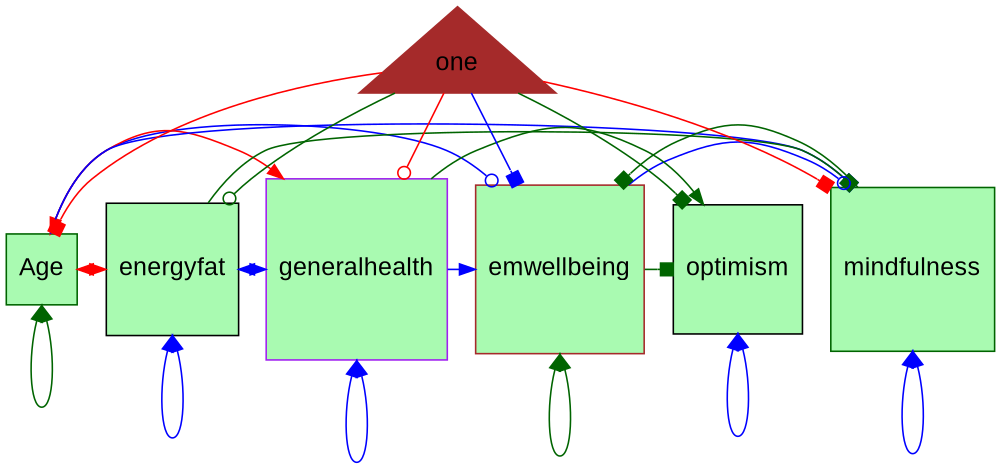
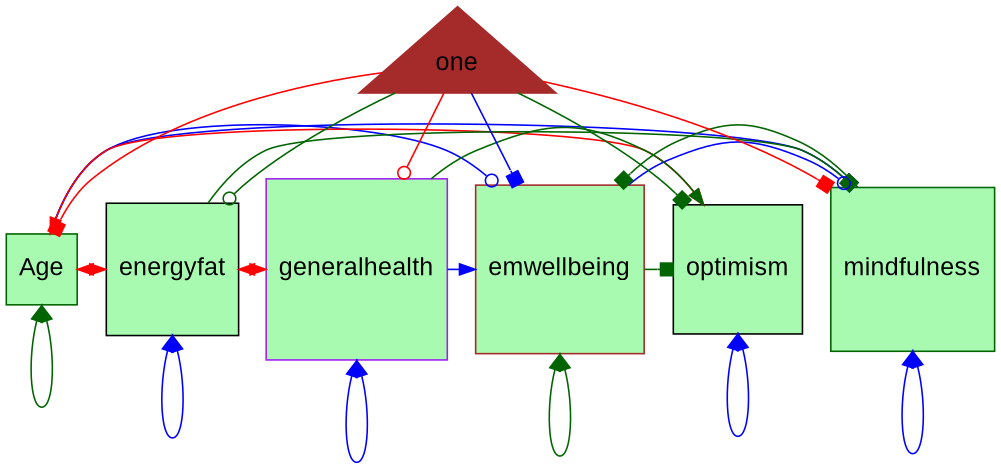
edge "Age" -- "generalhealth": now "Age" -- "optimism"
edge "energyfat" -- "generalhealth": color blue -> red
